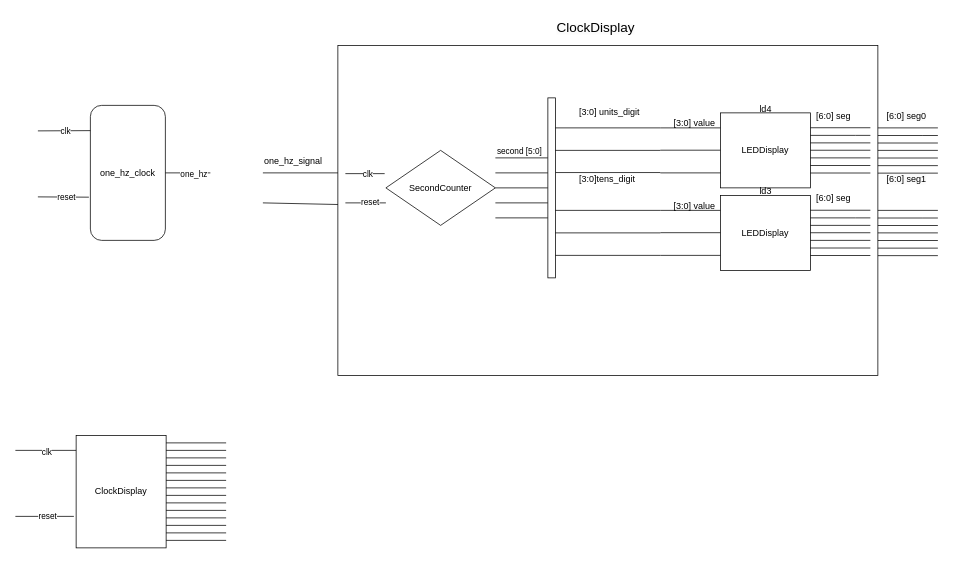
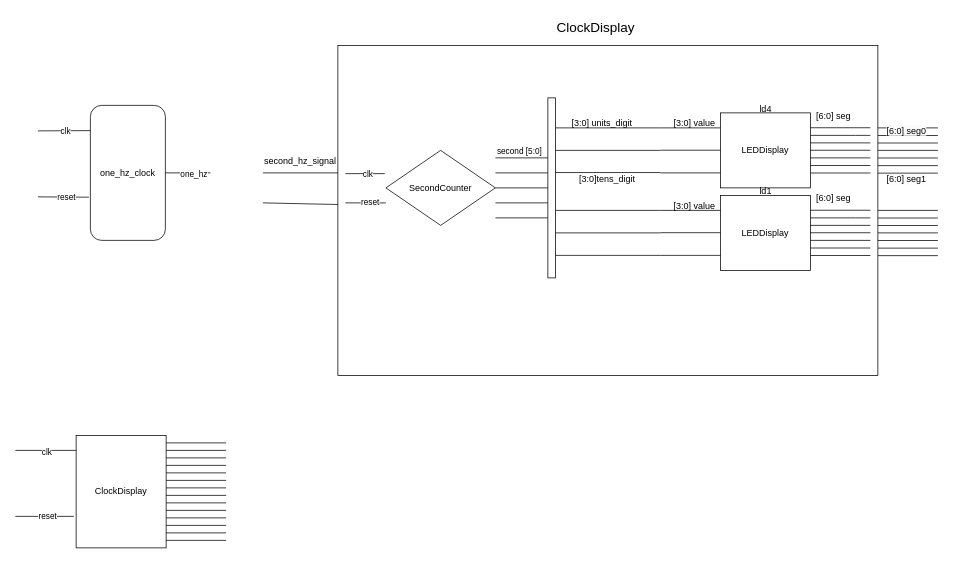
node "[3:0] units_digit": moved (612, 117) -> (604, 128)
node "[6:0] seg0": moved (908, 120) -> (908, 135)
node "one_hz_signal": label "one_hz_signal" -> "second_hz_signal"
node "ld3": label "ld3" -> "ld1"
